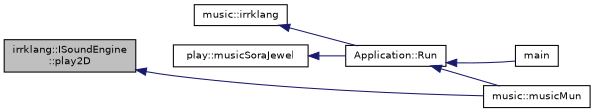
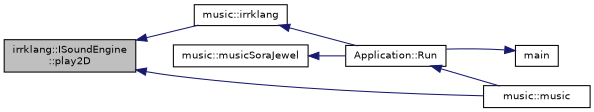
edge "music::irrklang" -> "irrklang::ISoundEngine ::play2D": added
node "play::musicSoraJewel": label "play::musicSoraJewel" -> "music::musicSoraJewel"
edge "main" -> "Application::Run": reversed
node "music::musicMun": label "music::musicMun" -> "music::music"
